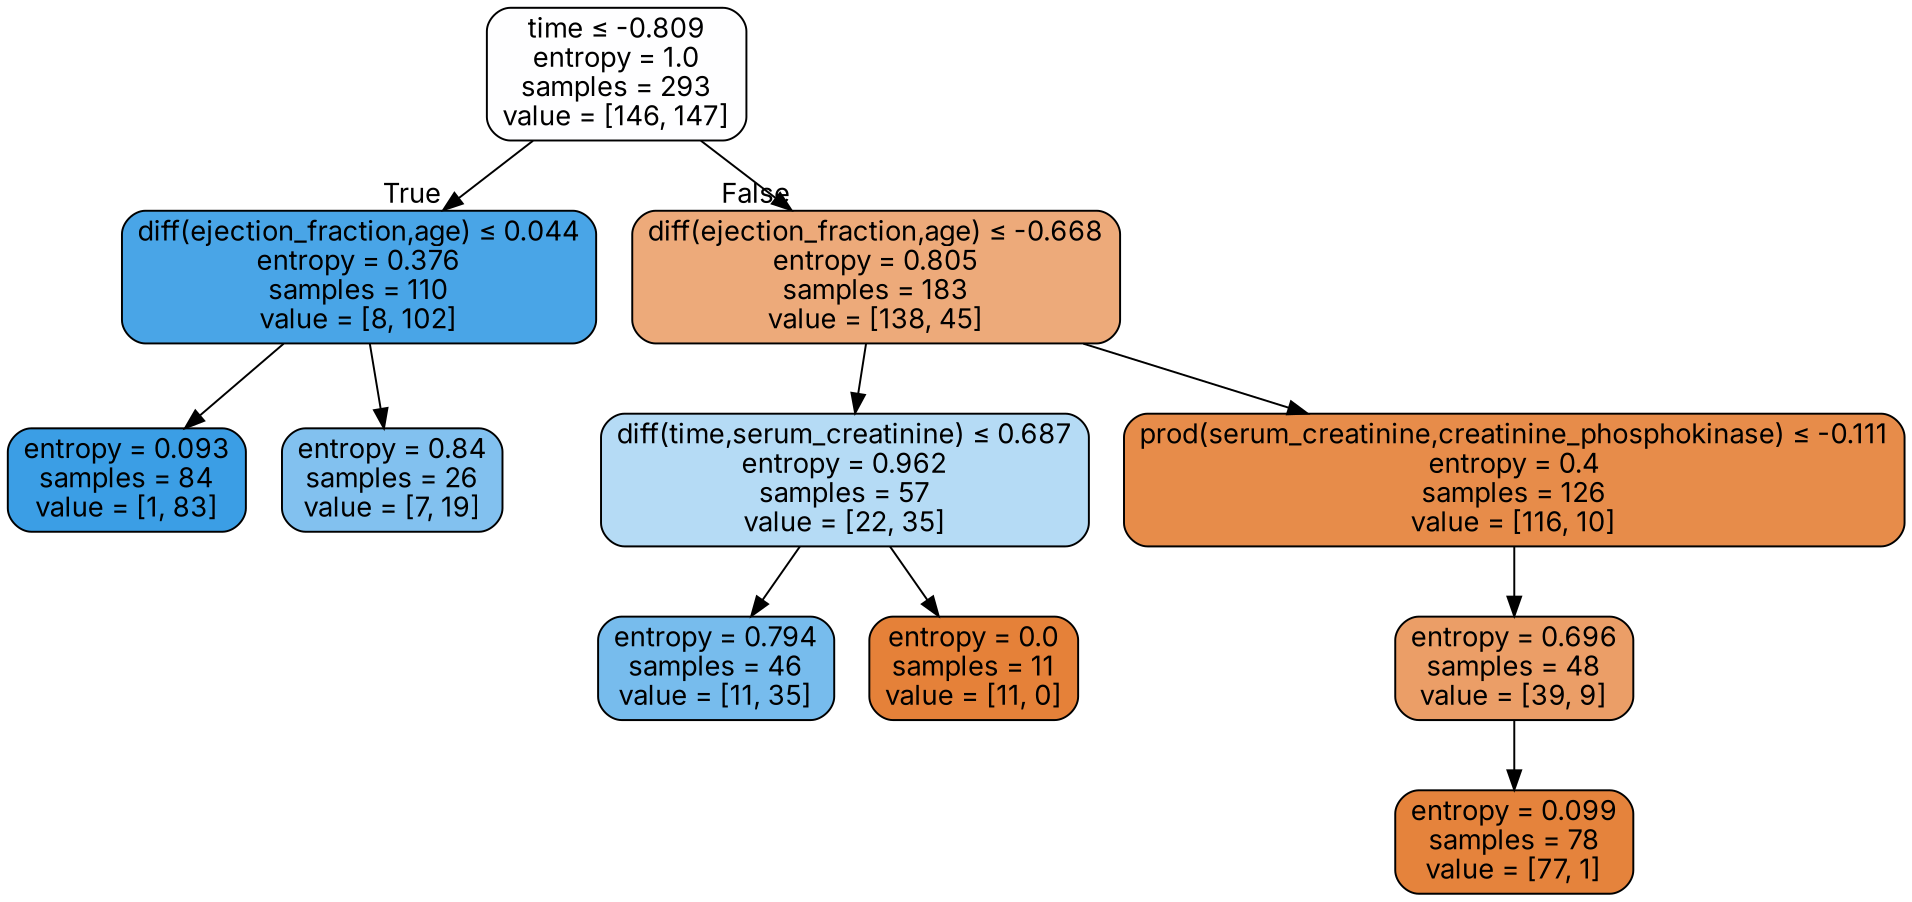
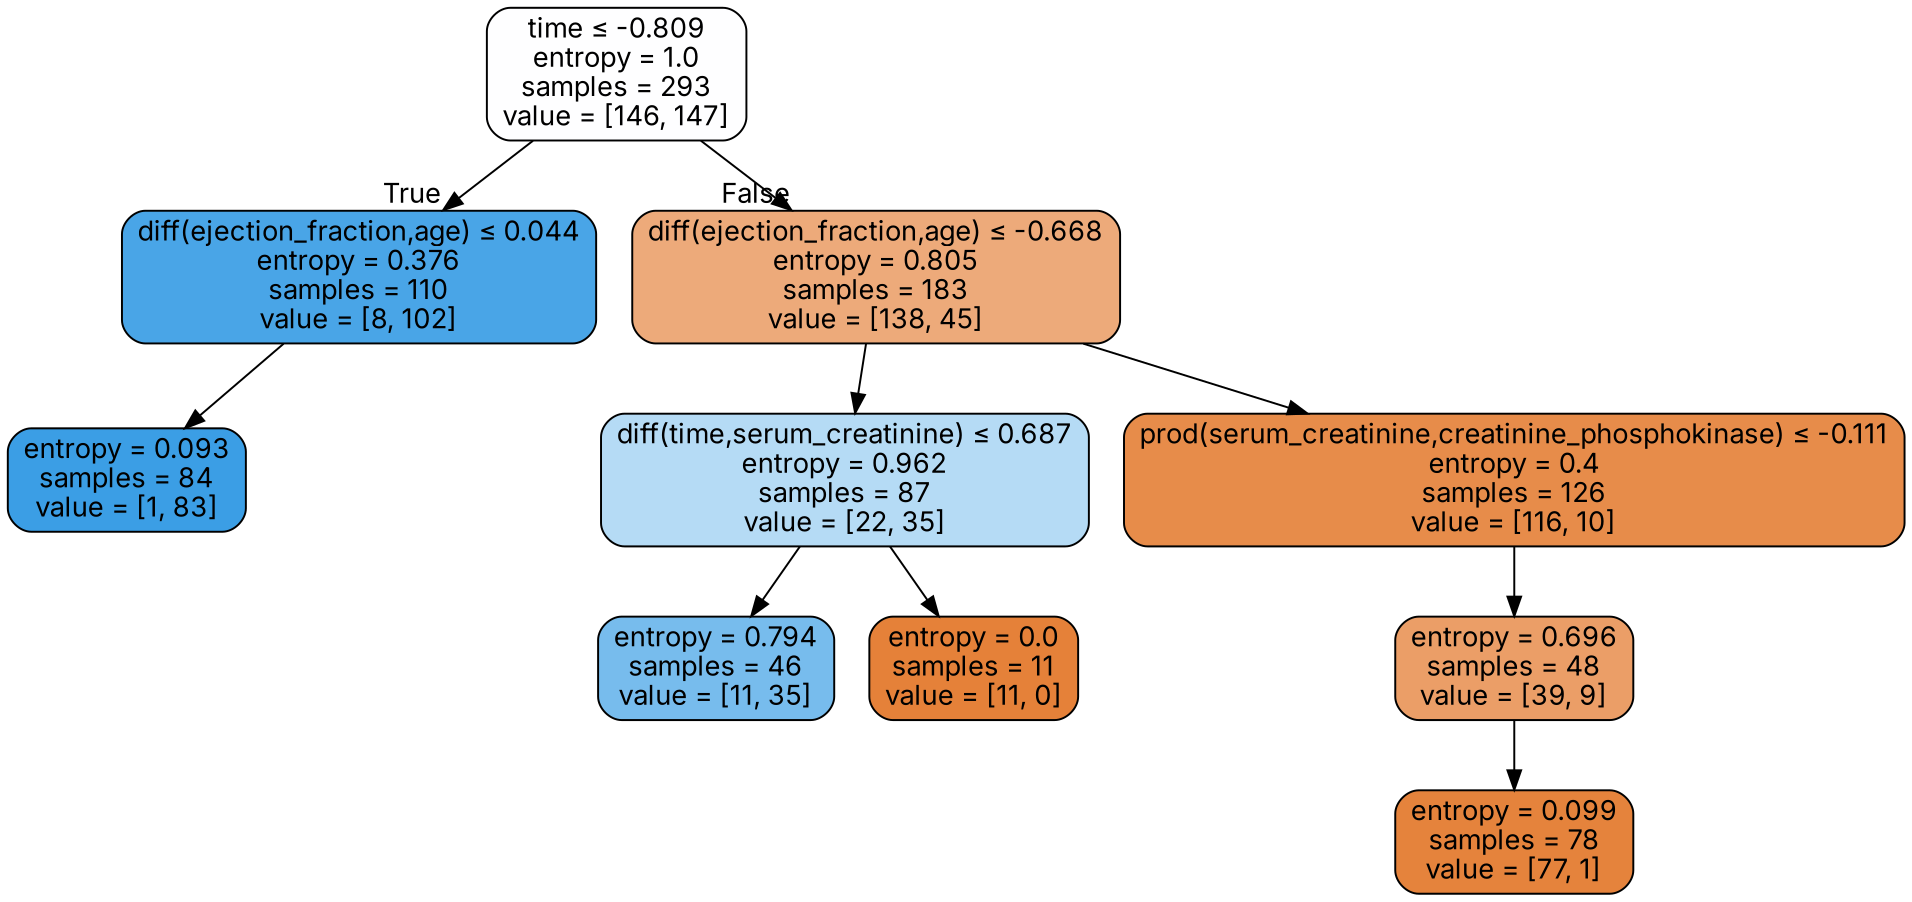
node "entropy = 0.84": removed
node "diff(time,serum_creatinine) ≤ 0.687": text "samples = 57" -> "samples = 87"
